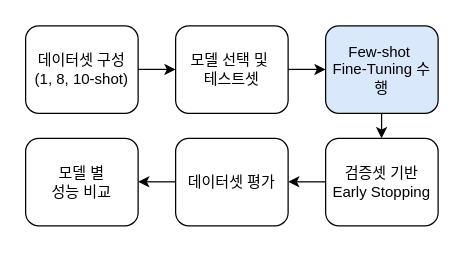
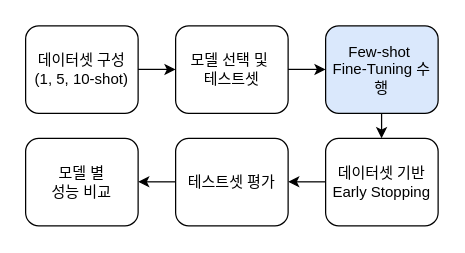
node "데이터셋 구성 (1, 8, 10-shot)": label "데이터셋 구성 (1, 8, 10-shot)" -> "데이터셋 구성 (1, 5, 10-shot)"
node "데이터셋 평가": label "데이터셋 평가" -> "테스트셋 평가"
node "검증셋 기반 Early Stopping": label "검증셋 기반 Early Stopping" -> "데이터셋 기반 Early Stopping"
